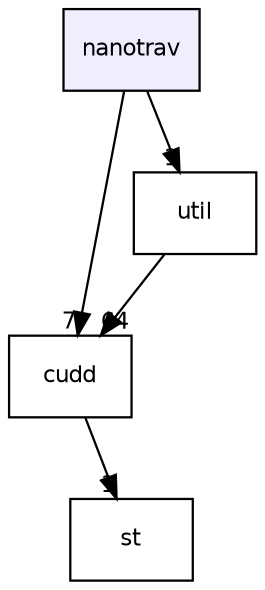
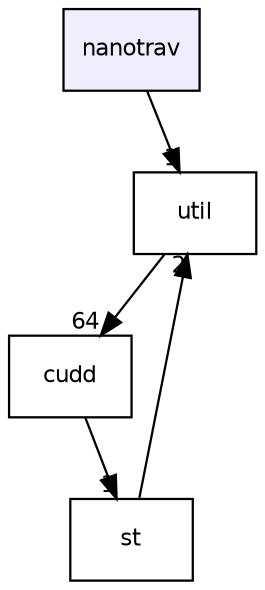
edge "nanotrav" -> "cudd": removed
edge "st" -> "util": added
